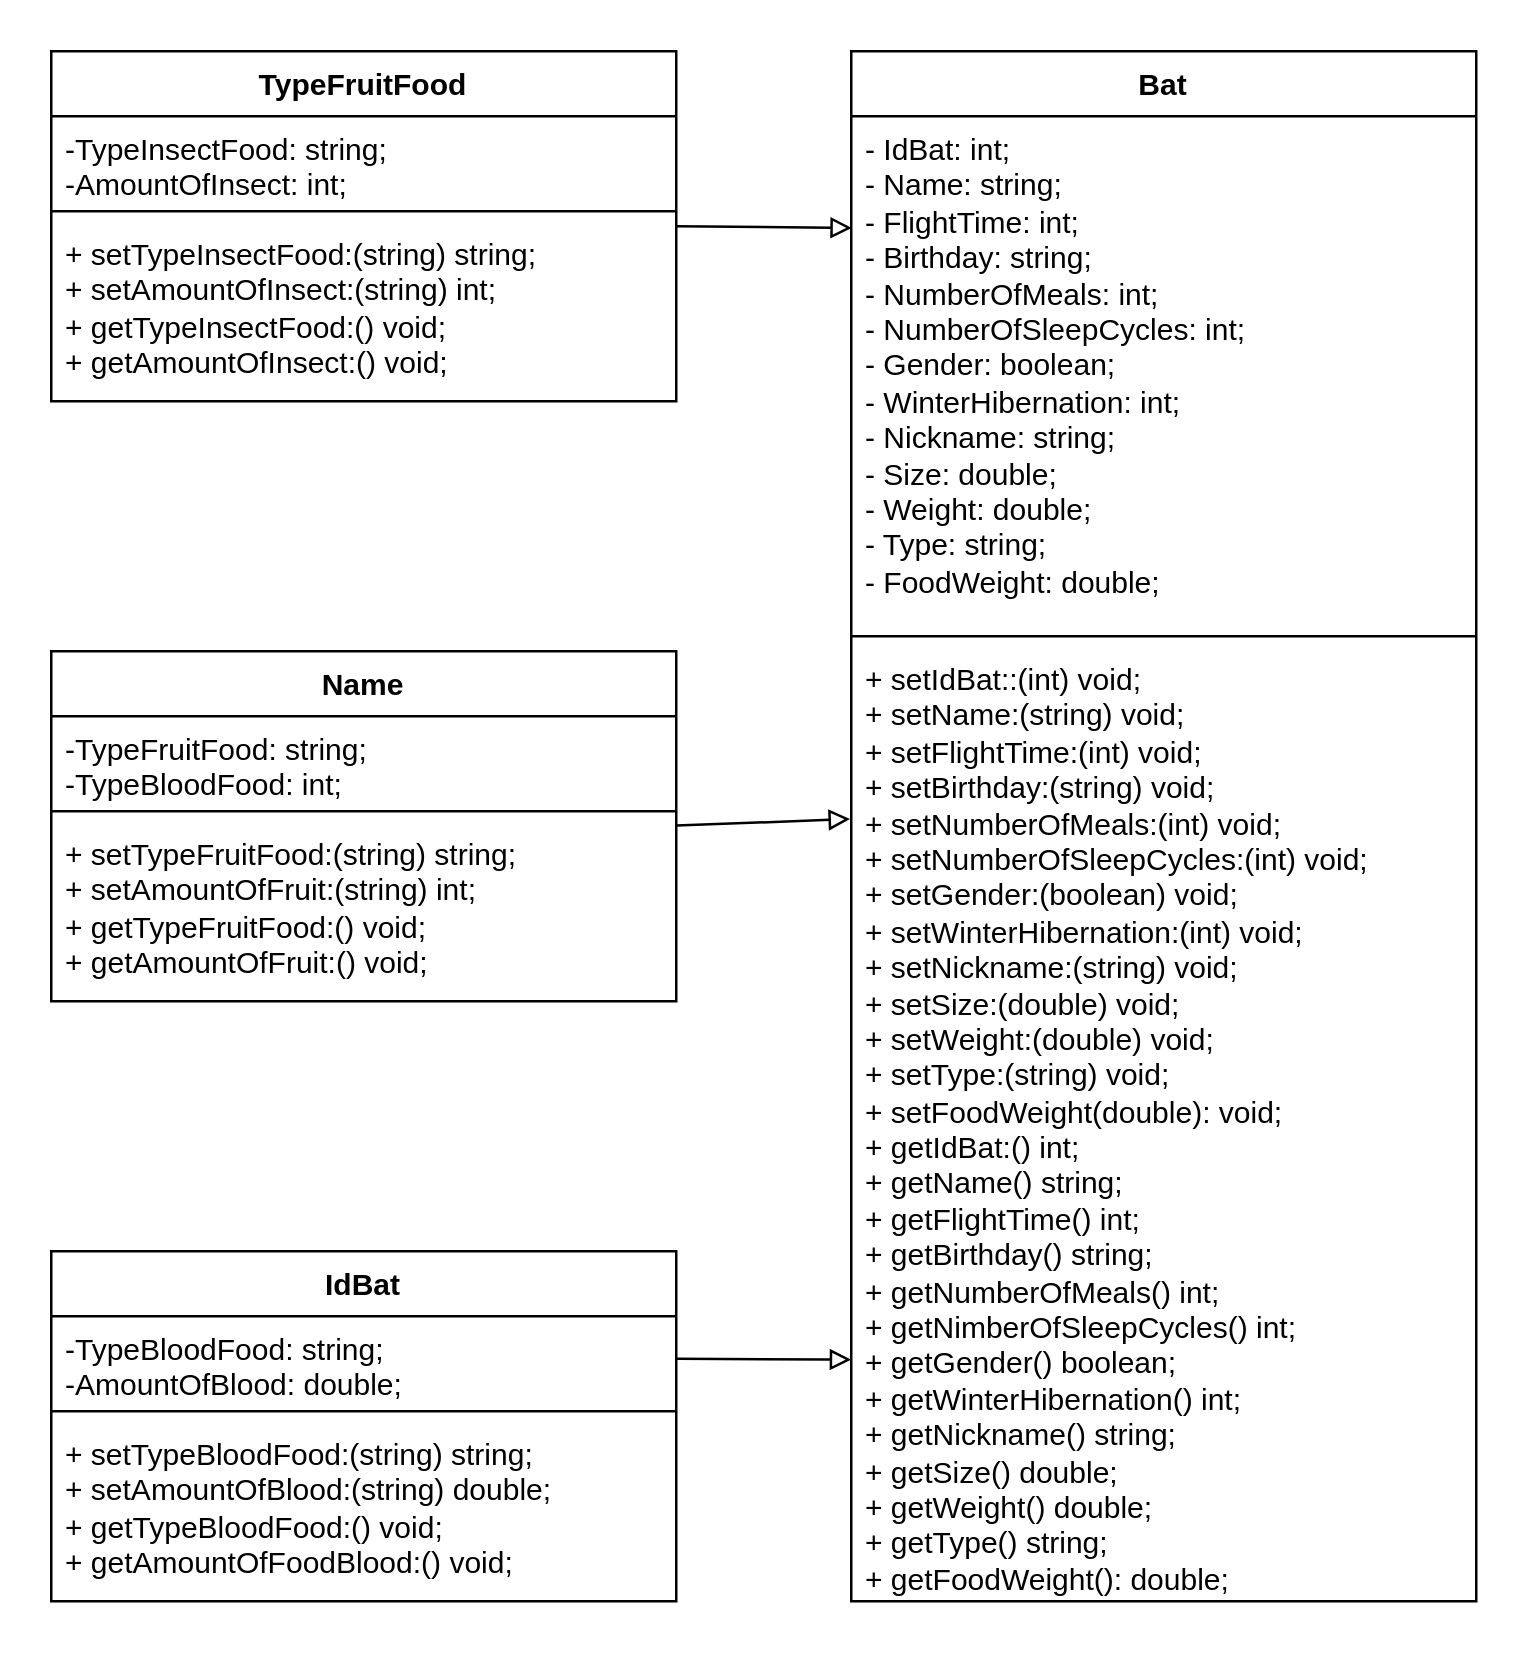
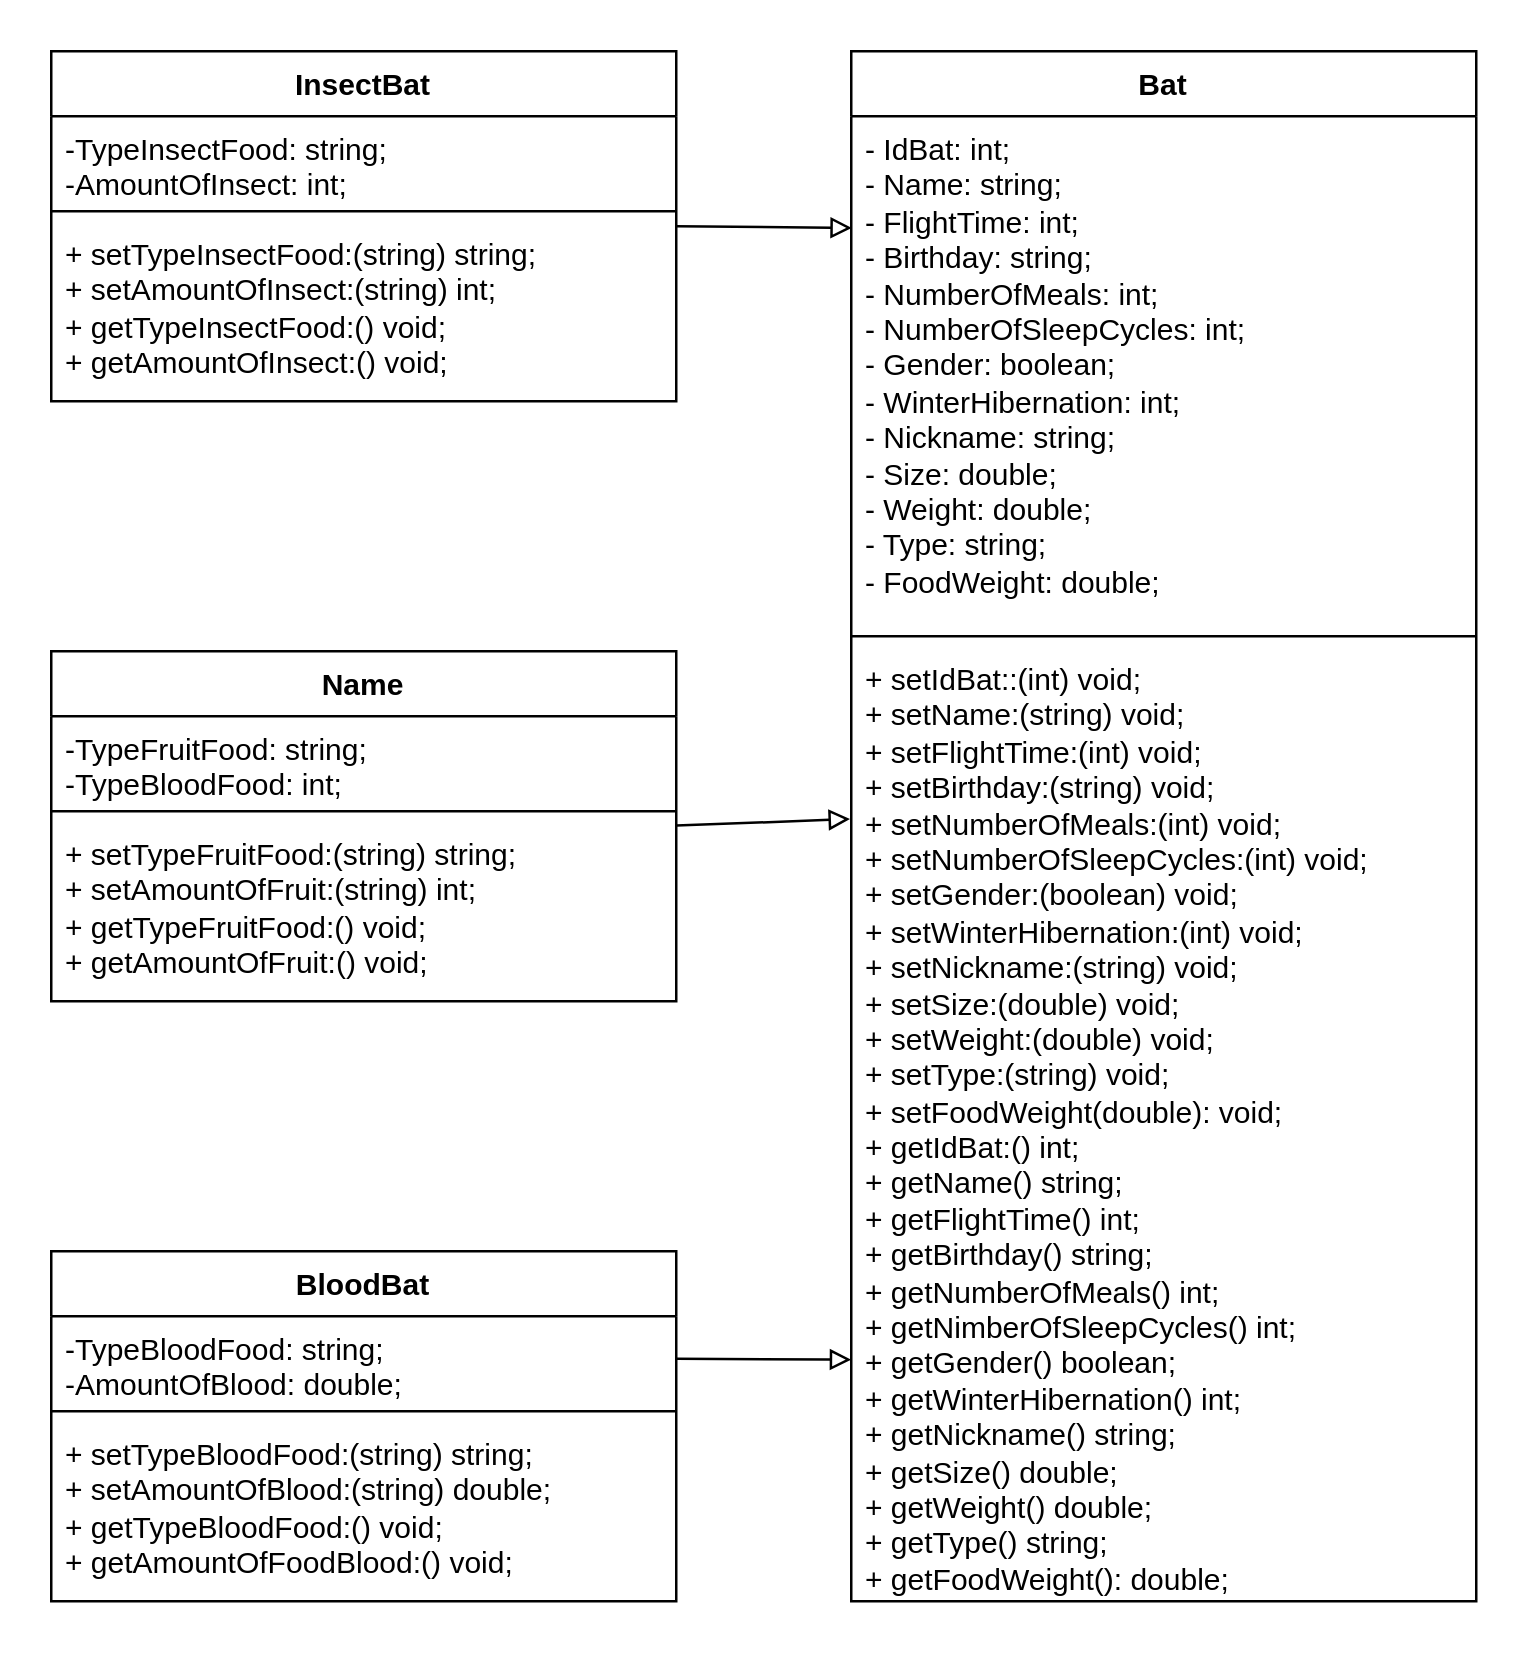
node "TypeFruitFood": label "TypeFruitFood" -> "InsectBat"
node "IdBat": label "IdBat" -> "BloodBat"
